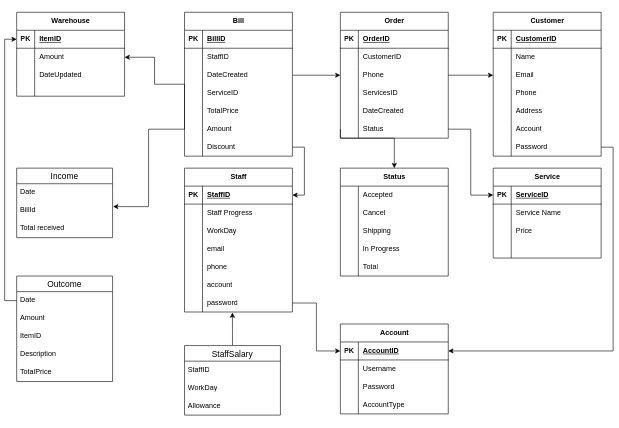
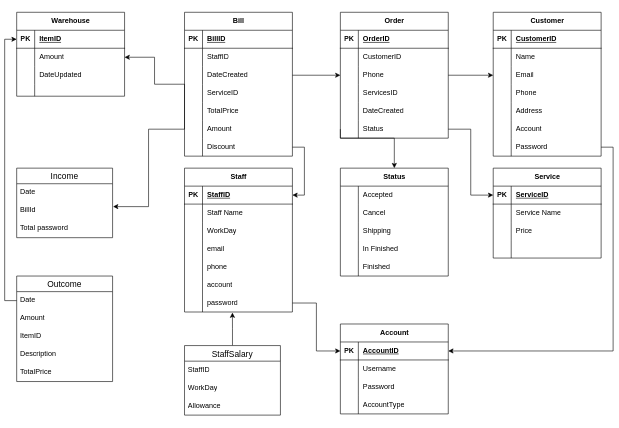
node "Staff Progress": label "Staff Progress" -> "Staff Name"
node "Total received": label "Total received" -> "Total password"
node "In Progress": label "In Progress" -> "In Finished"
node "Total": label "Total" -> "Finished"
